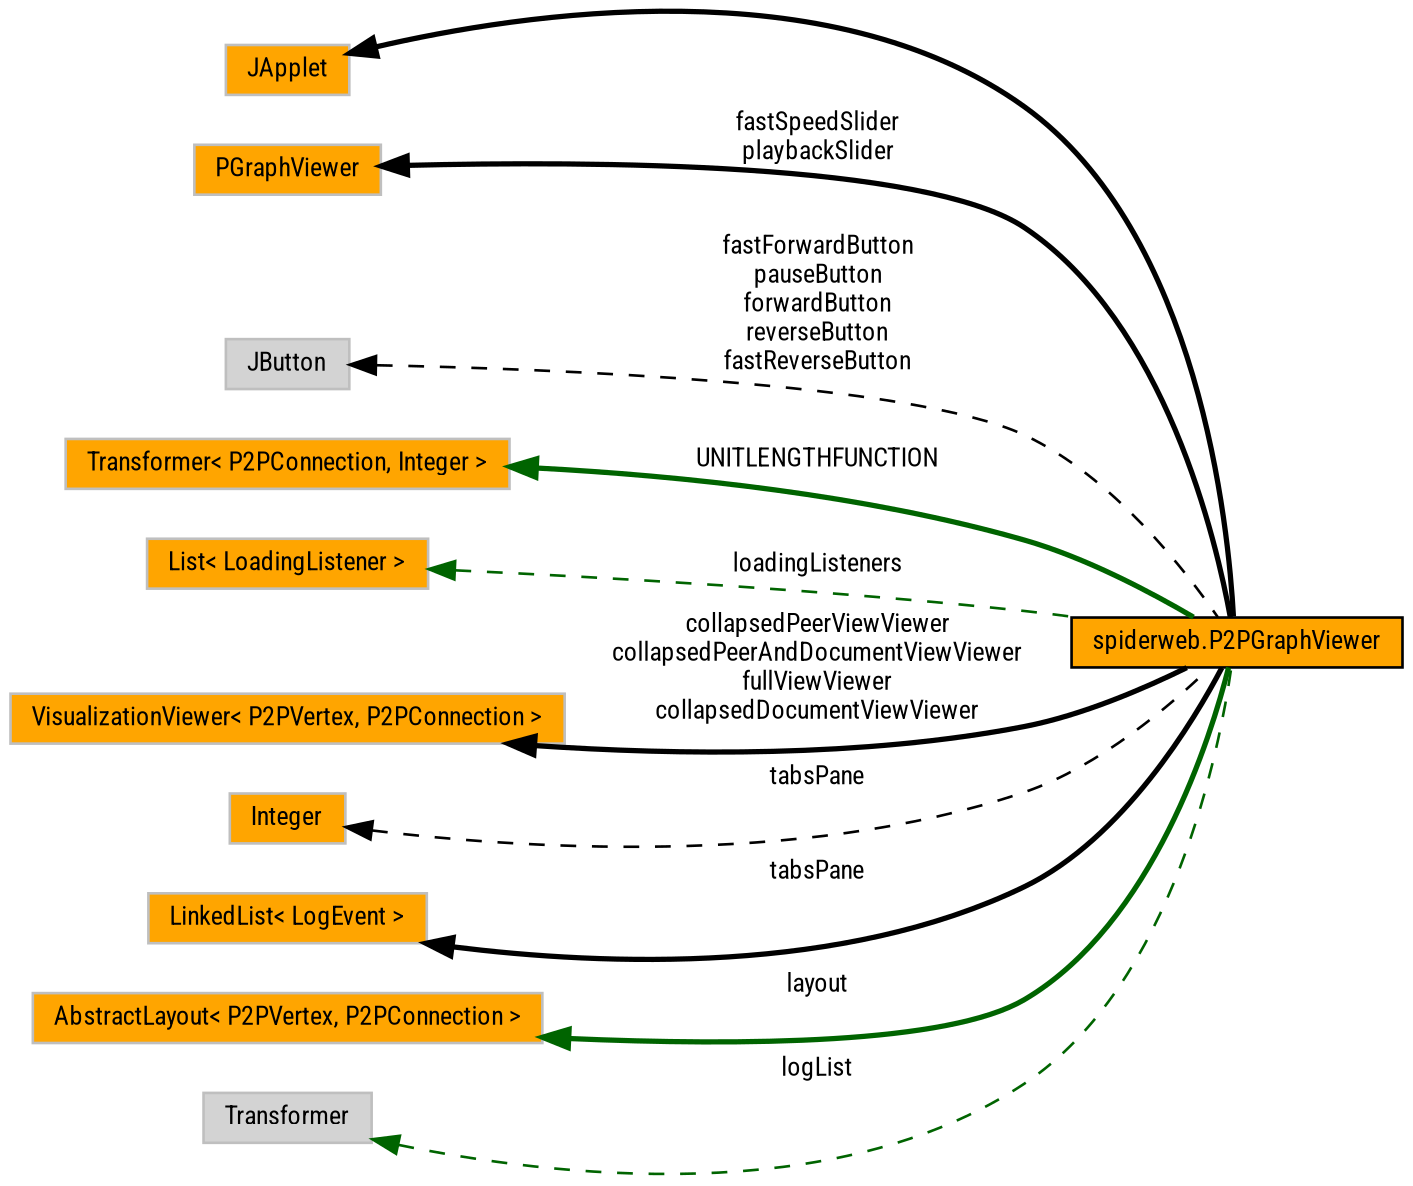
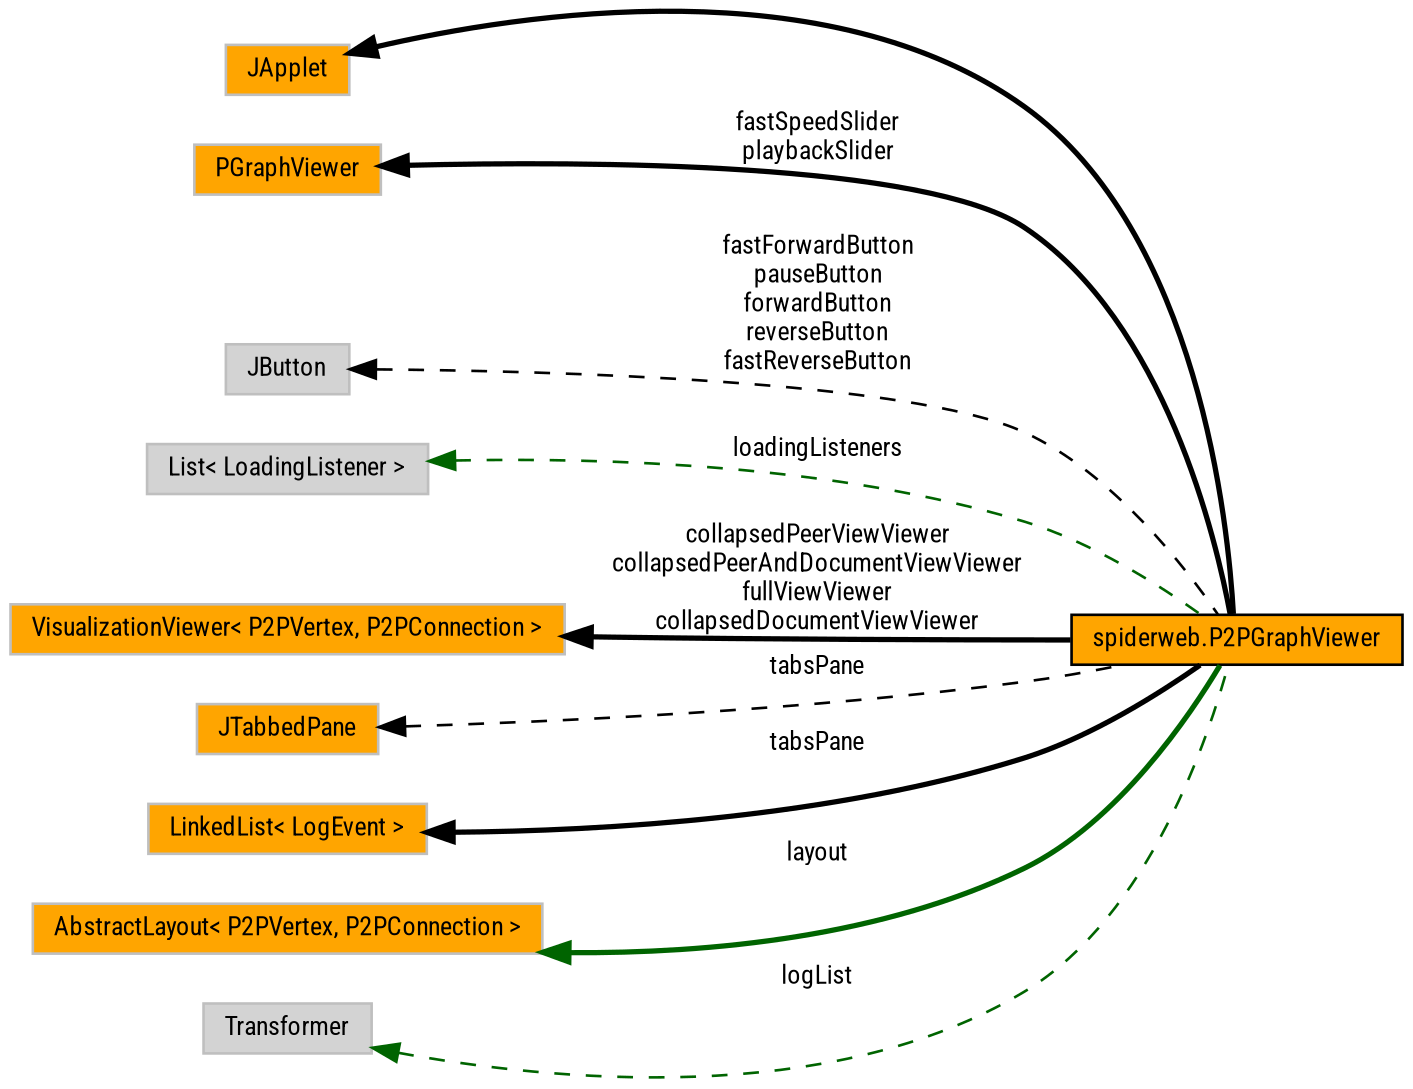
node "Transformer< P2PConnection, Integer >": removed
node "List< LoadingListener >": fillcolor orange -> lightgrey
node "Integer": label "Integer" -> "JTabbedPane"
